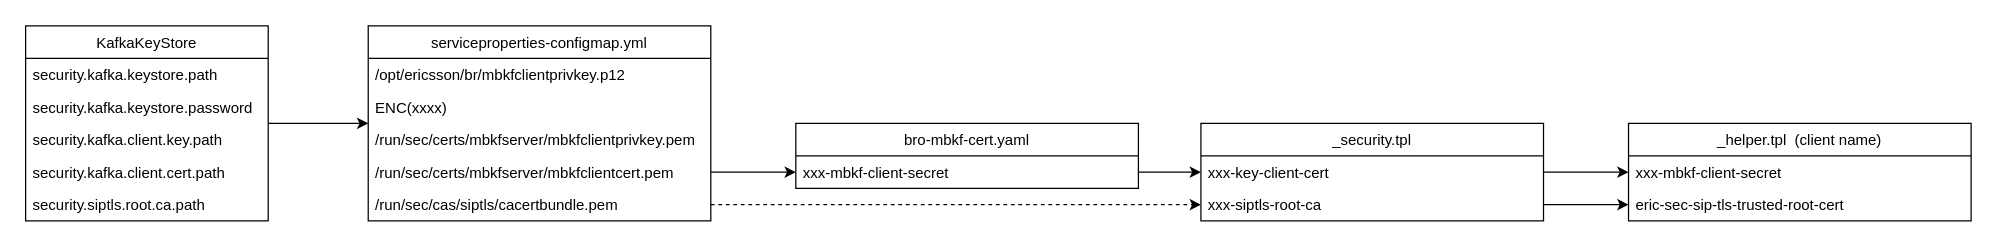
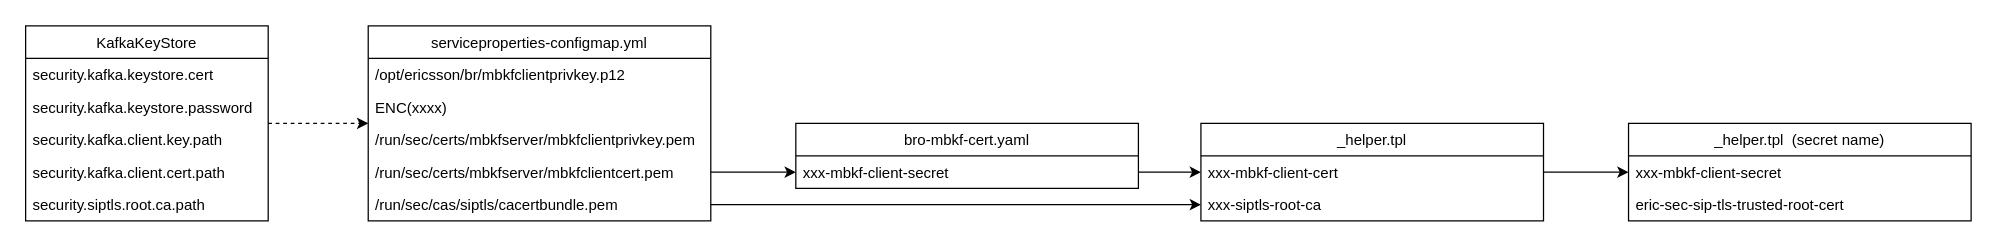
node "security.kafka.keystore.path": label "security.kafka.keystore.path" -> "security.kafka.keystore.cert"
edge "KafkaKeyStore" -> "serviceproperties-configmap.yml": style solid -> dashed
node "_security.tpl": label "_security.tpl" -> "_helper.tpl"
node "_helper.tpl (client name)": label "_helper.tpl (client name)" -> "_helper.tpl (secret name)"
node "xxx-key-client-cert": label "xxx-key-client-cert" -> "xxx-mbkf-client-cert"
edge "/run/sec/cas/siptls/cacertbundle.pem" -> "xxx-siptls-root-ca": style dashed -> solid
edge "xxx-siptls-root-ca" -> "eric-sec-sip-tls-trusted-root-cert": removed
